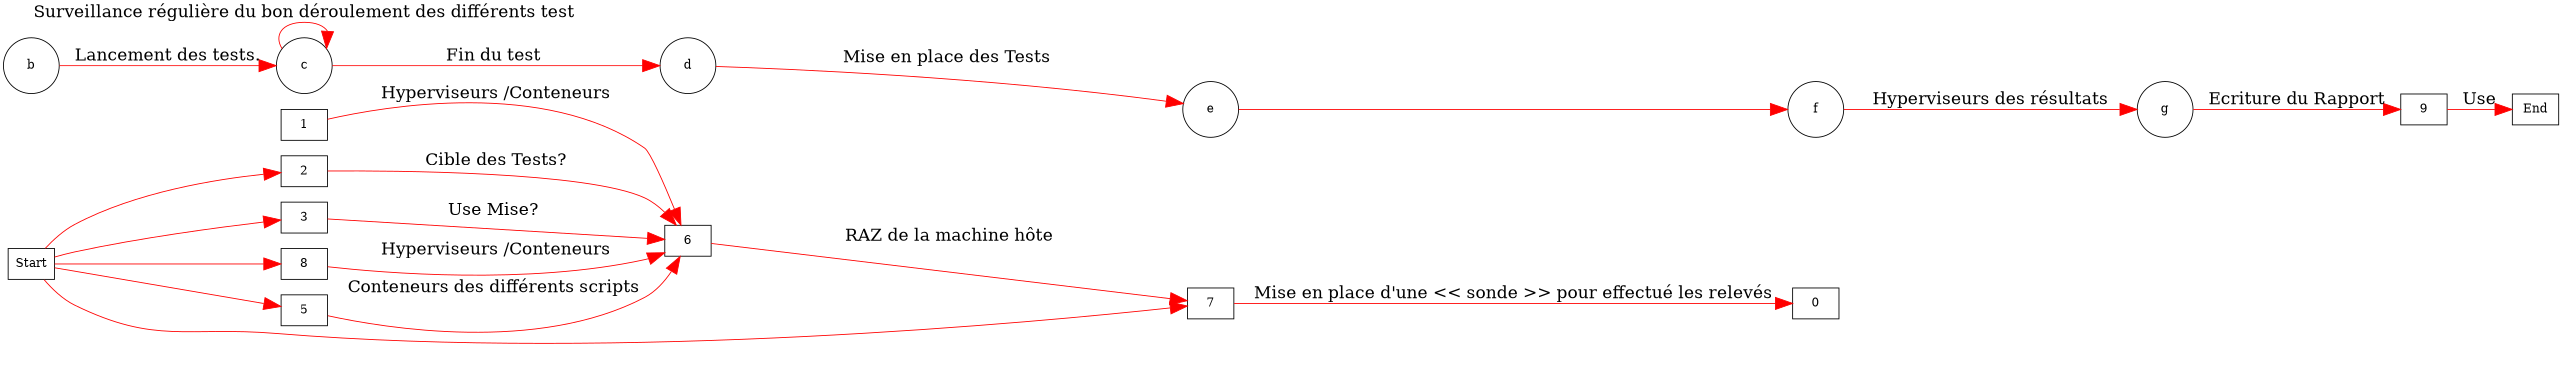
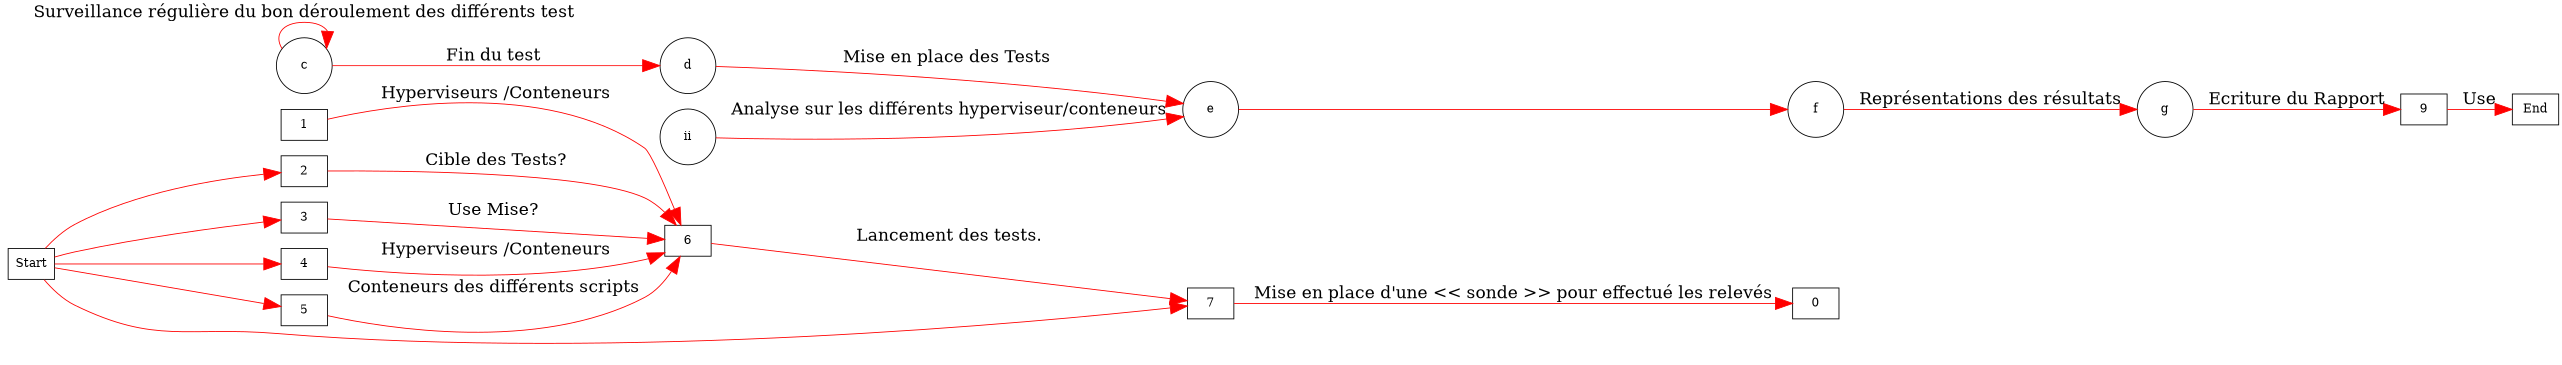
node "b": removed
edge "f" -> "g": label "Hyperviseurs des résultats" -> "Représentations des résultats"
node "ii": added
edge "6" -> "7": label "RAZ de la machine hôte" -> "Lancement des tests."
node "8": label "8" -> "4"
